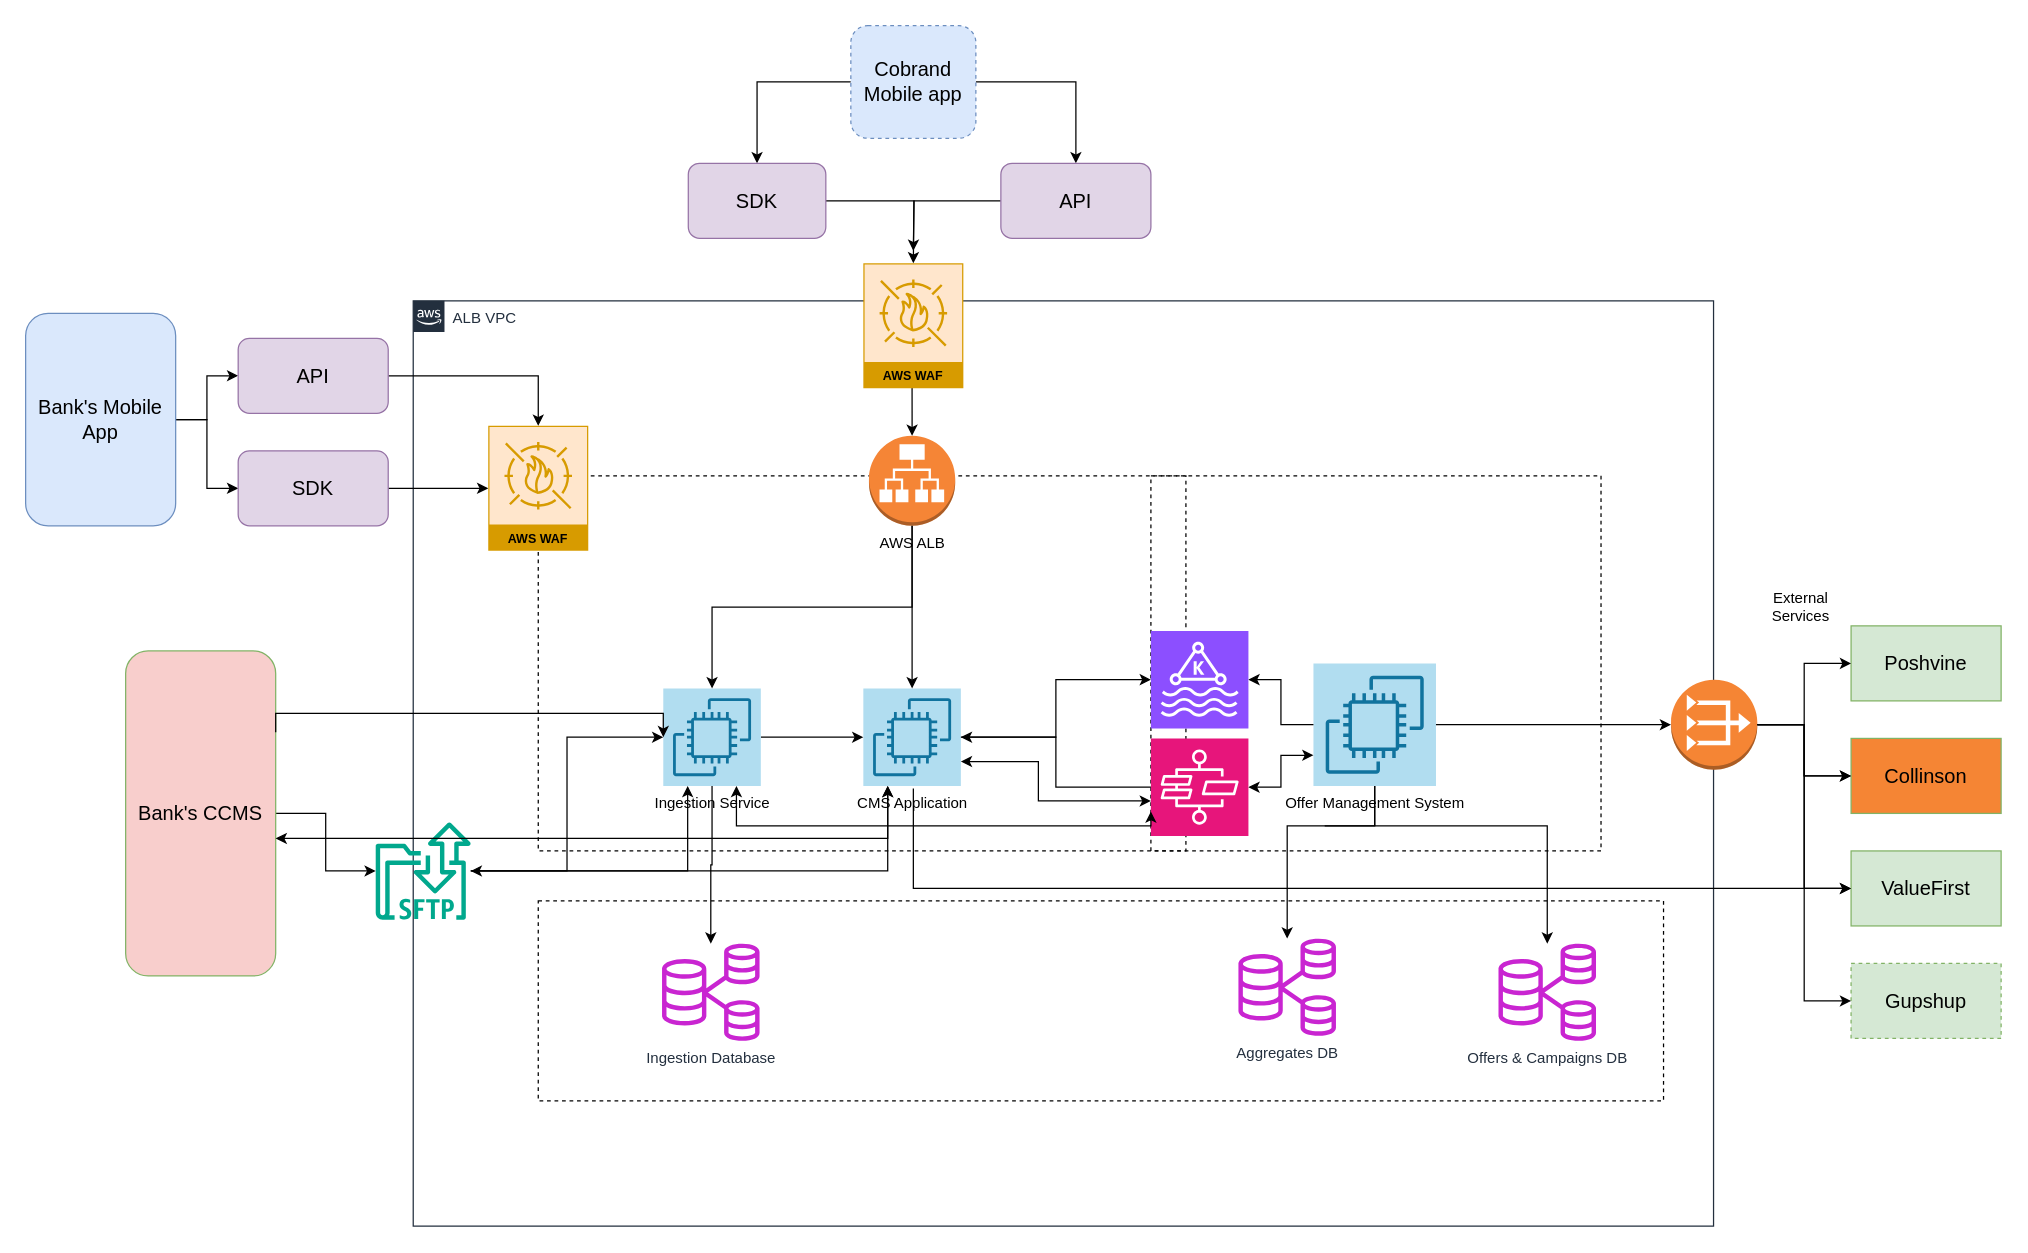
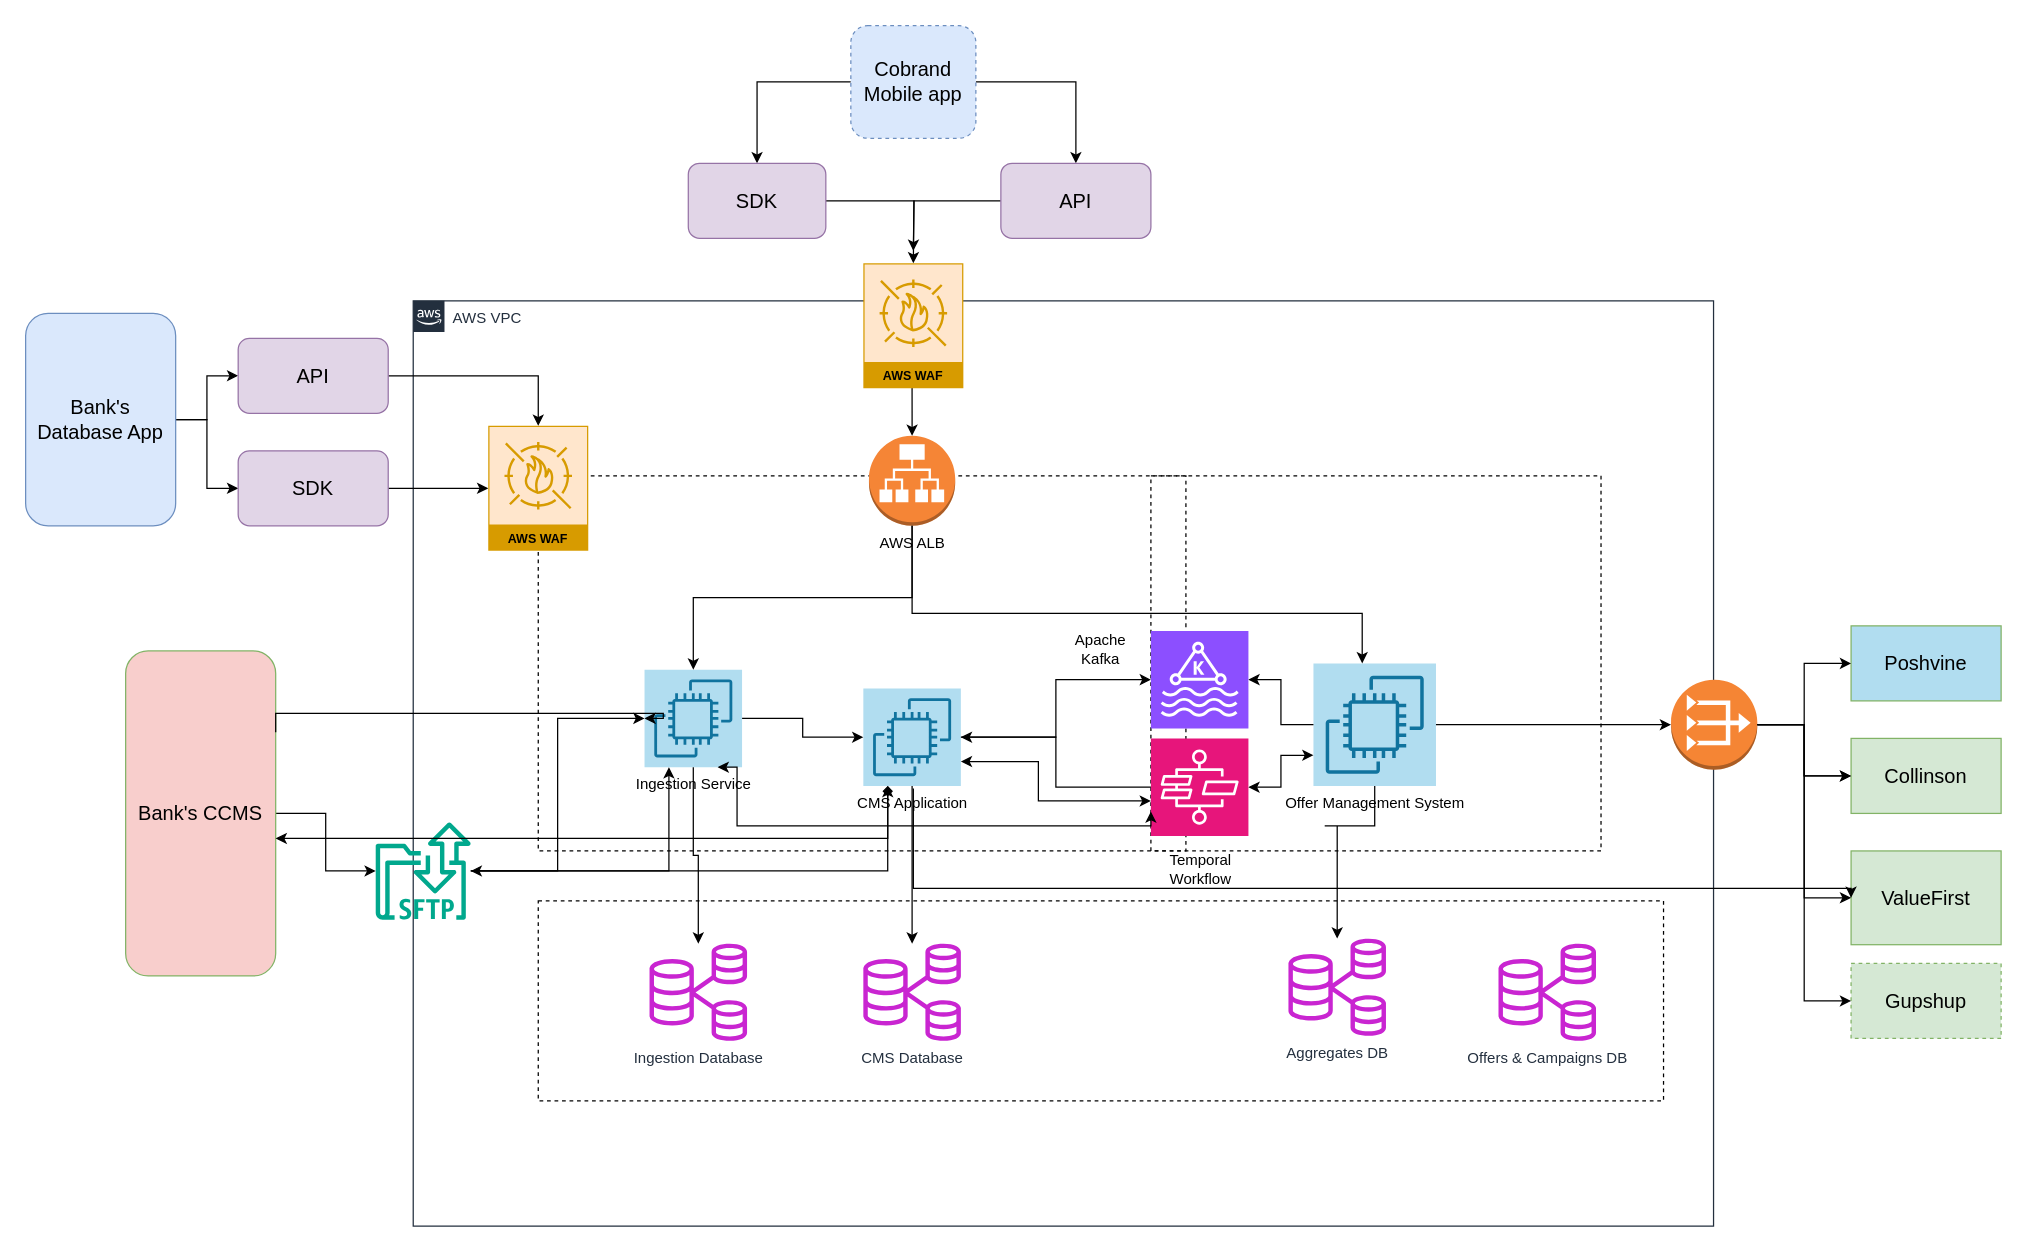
node "ALB VPC": label "ALB VPC" -> "AWS VPC"
node "Bank's Mobile App": label "Bank's Mobile App" -> "Bank's Database App"
node "External Services": removed
edge "AWS ALB" -> "Offer Management System": added
edge "AWS ALB" -> "CMS Application": removed
node "Apache Kafka": added
node "Poshvine": fillcolor #d5e8d4 -> #b1ddf0
node "Ingestion Service": moved (712, 737) -> (693, 718)
node "Collinson": fillcolor #f58534 -> #d5e8d4
edge "Offer Management System" -> "Offers & Campaigns DB": removed
edge "CMS Application" -- "Bank's CCMS": arrowhead classic -> diamond
node "Temporal Workflow": added
node "ValueFirst": size 150x75 -> 150x94
edge "CMS Application" -> "CMS Database": added
node "Aggregates DB": moved (1287, 987) -> (1337, 987)
node "Ingestion Database": moved (711, 992) -> (698, 992)
node "CMS Database": added
